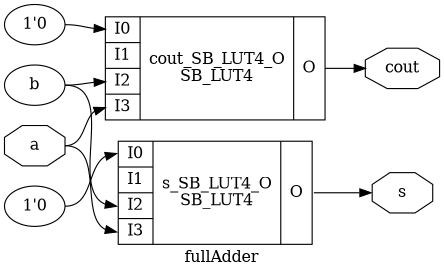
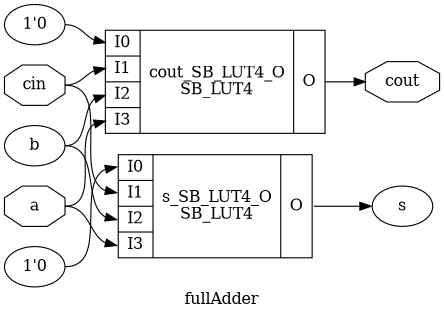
node "cin": added
node "s": shape octagon -> ellipse
